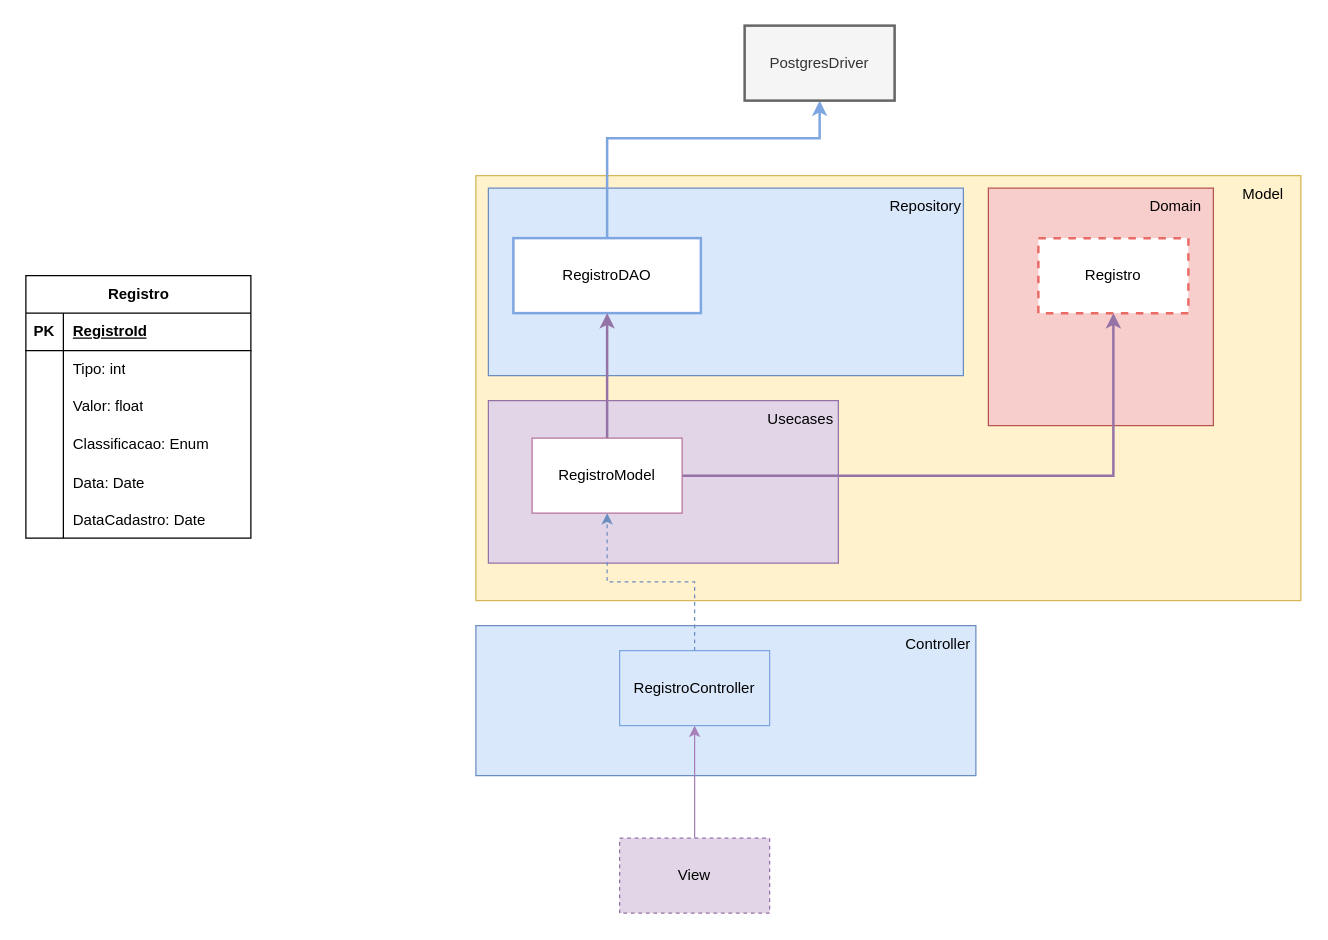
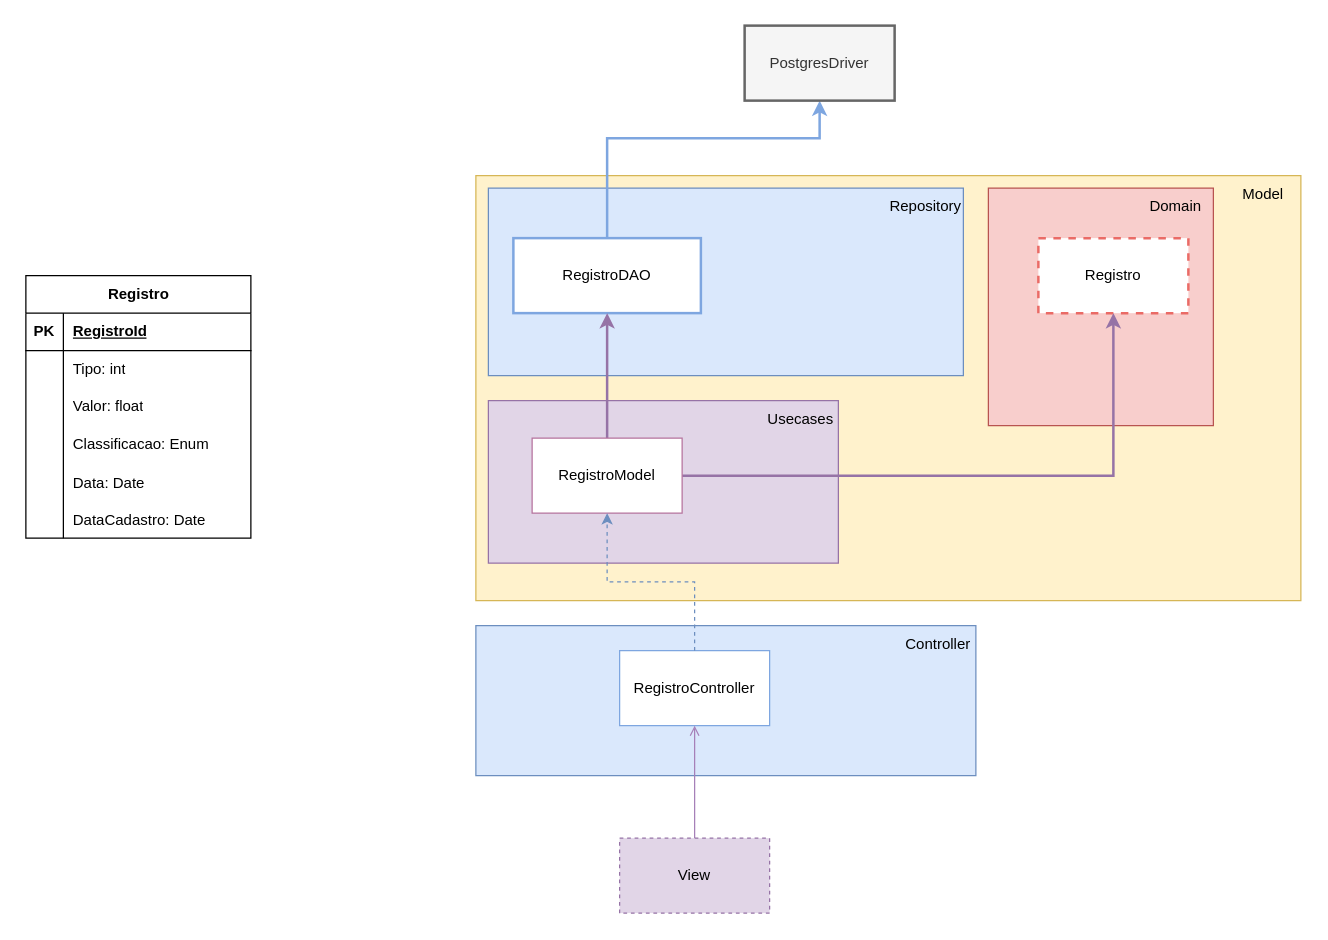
node "RegistroController": fillcolor #dae8fc -> #ffffff
edge "View" -> "RegistroController": arrowhead classic -> open
